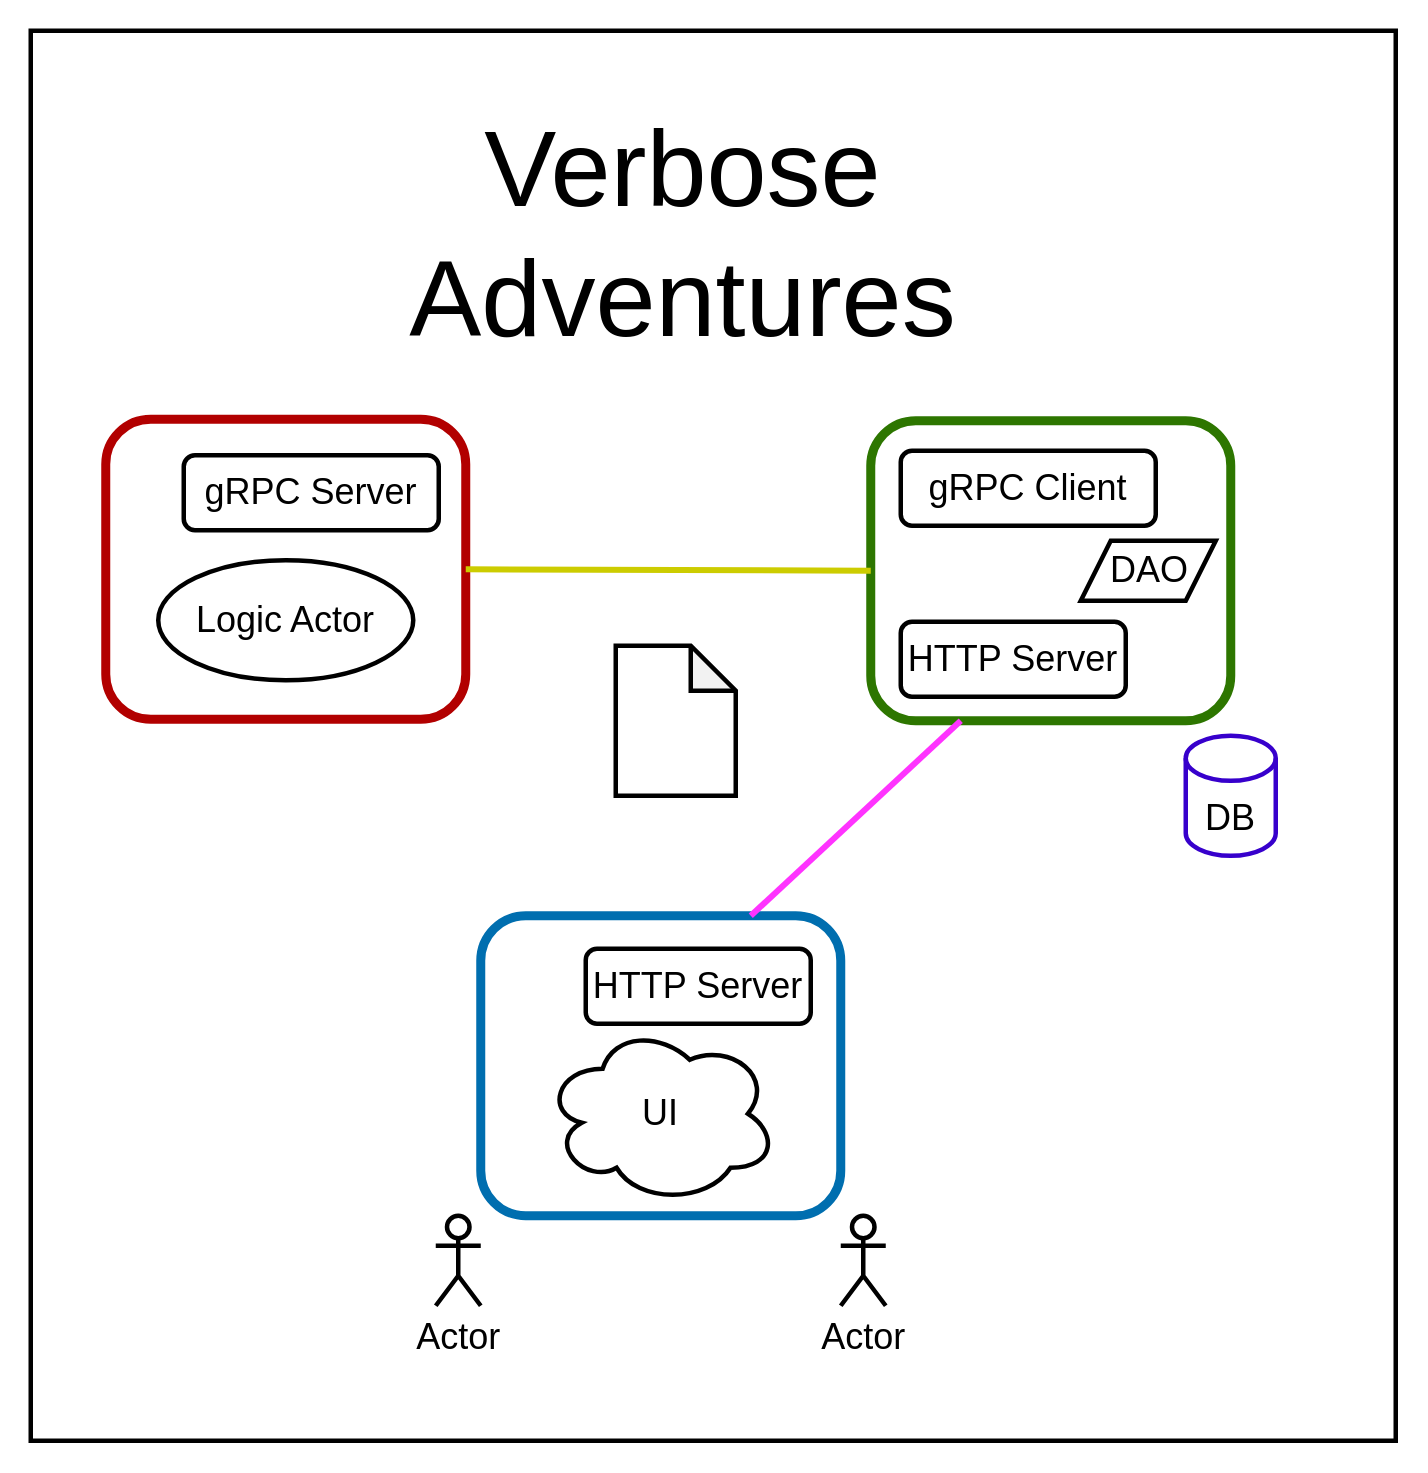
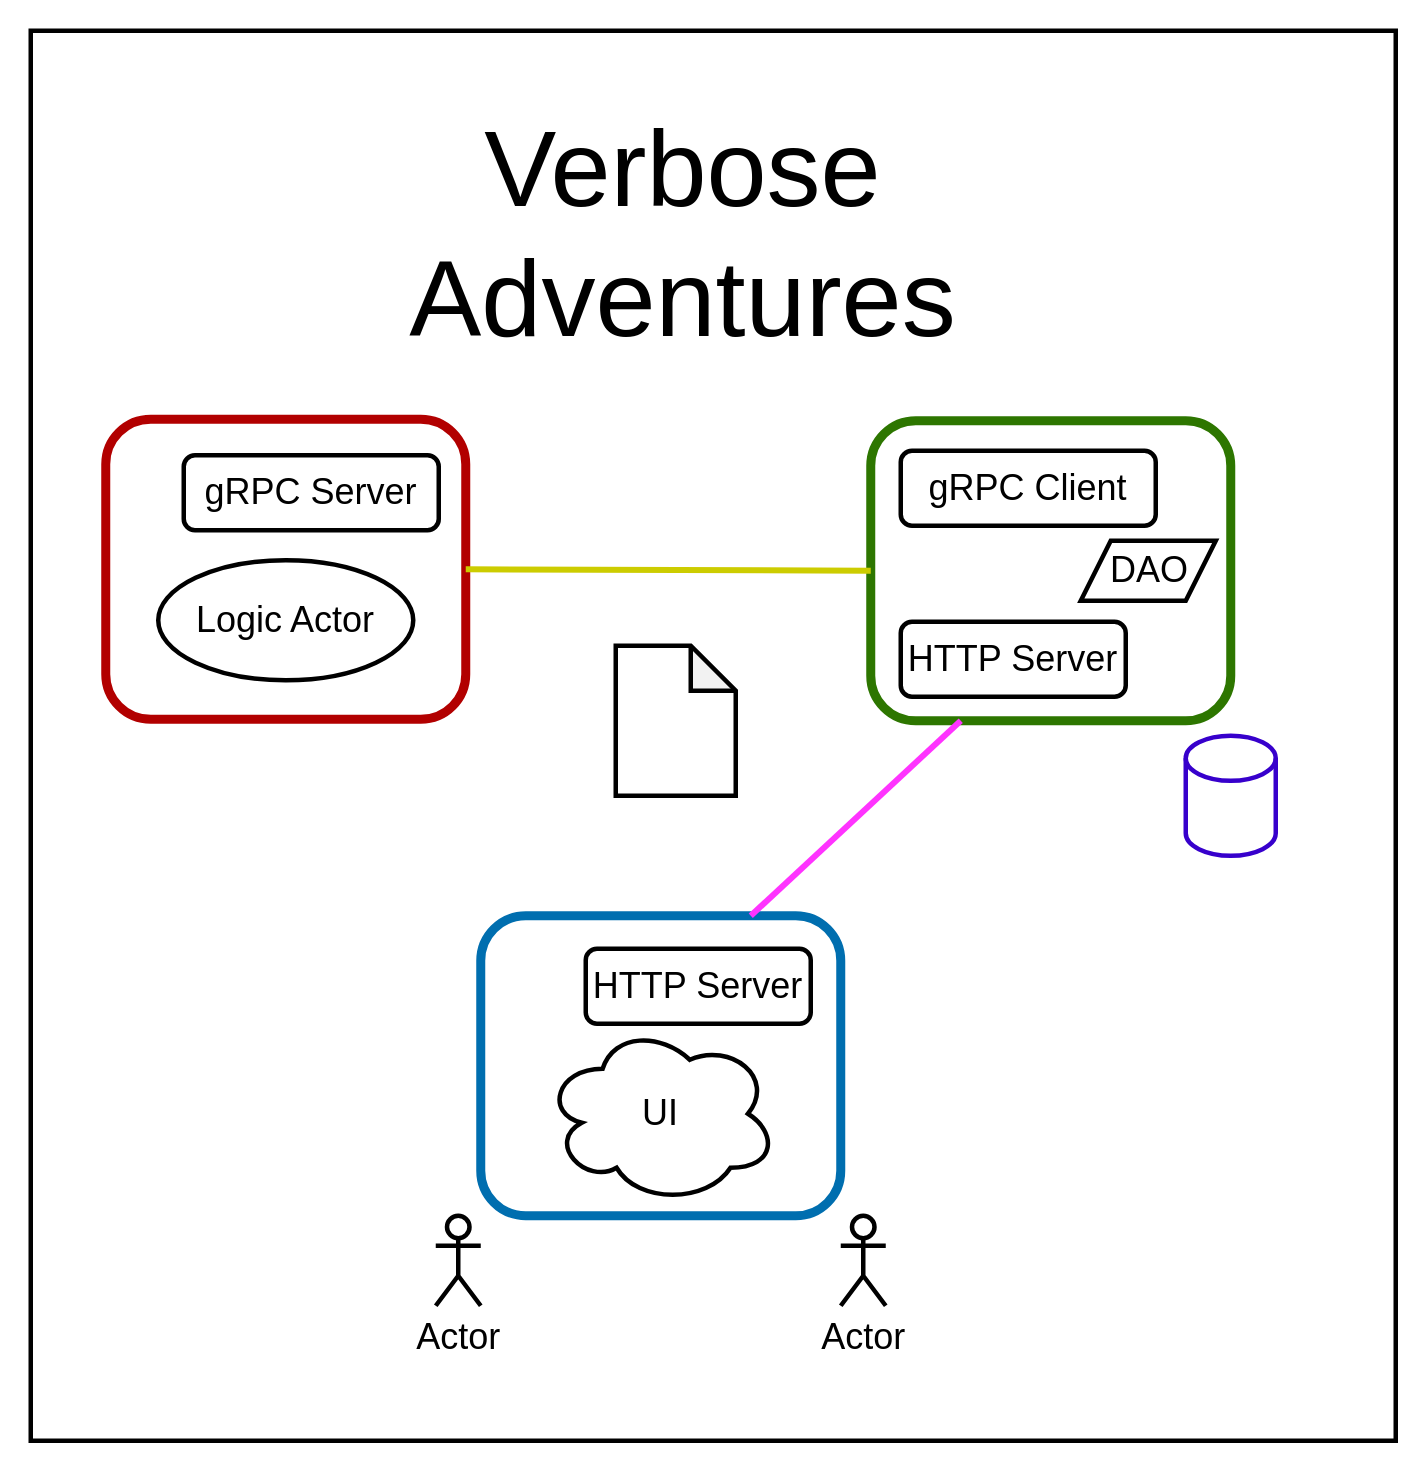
node "DB": removed
